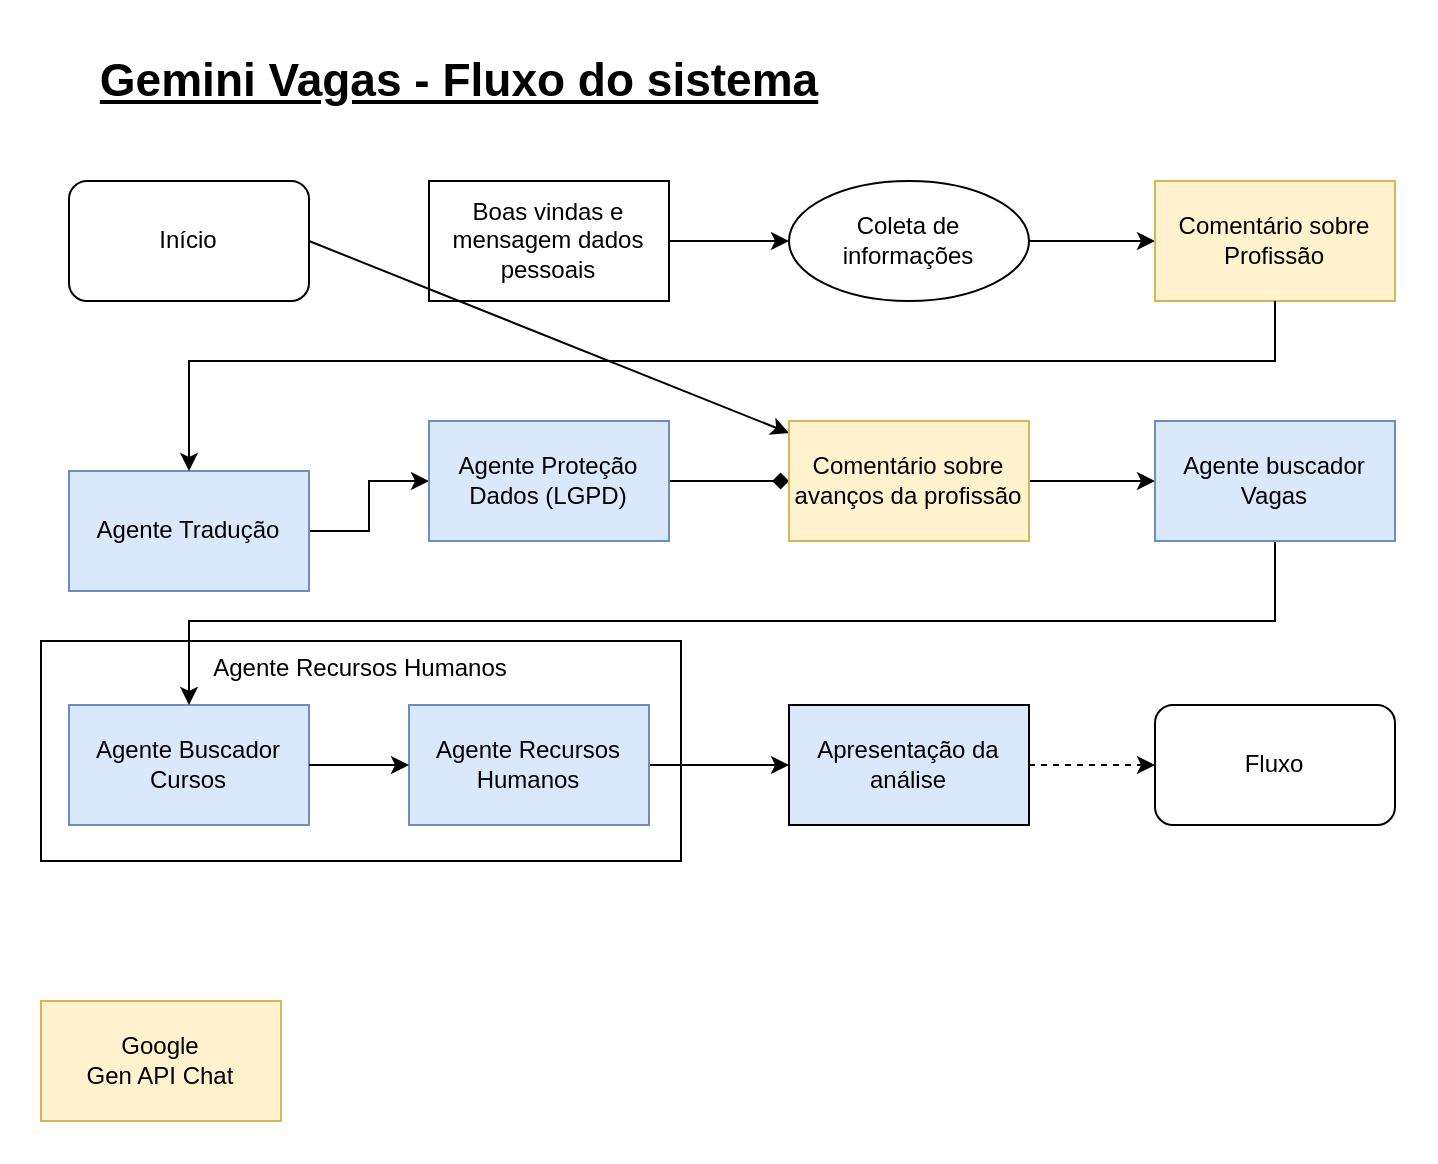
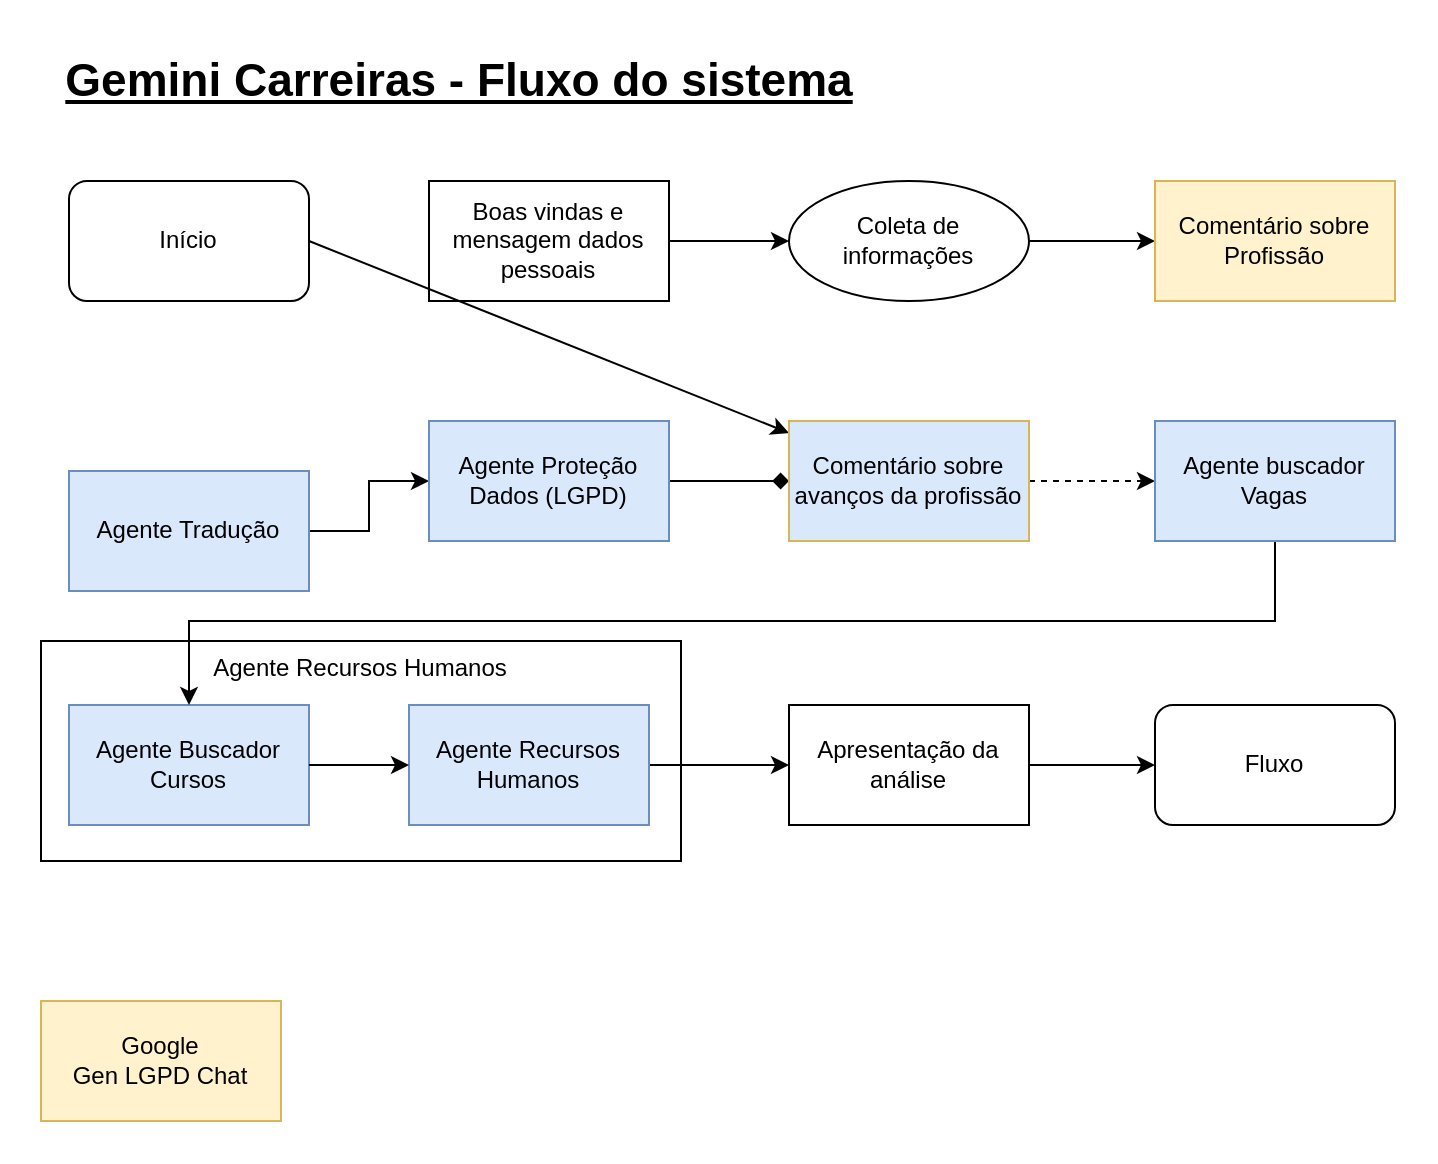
node "Gemini Vagas - Fluxo do sistema": label "Gemini Vagas - Fluxo do sistema" -> "Gemini Carreiras - Fluxo do sistema"
edge "Comentário sobre Profissão" -> "Agente Tradução": removed
node "Comentário sobre avanços da profissão": fillcolor #fff2cc -> #dae8fc
edge "Comentário sobre avanços da profissão" -> "Agente buscador Vagas": style solid -> dashed
node "Apresentação da análise": fillcolor #dae8fc -> #ffffff
edge "Apresentação da análise" -> "Fluxo": style dashed -> solid
node "Google Gen API Chat": label "Google Gen API Chat" -> "Google Gen LGPD Chat"
